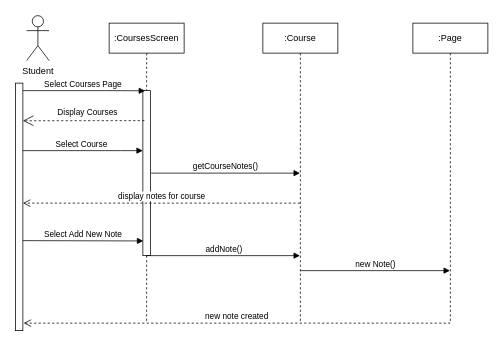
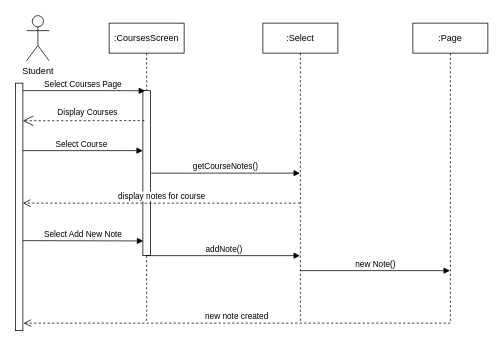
node ":Course": label ":Course" -> ":Select"
